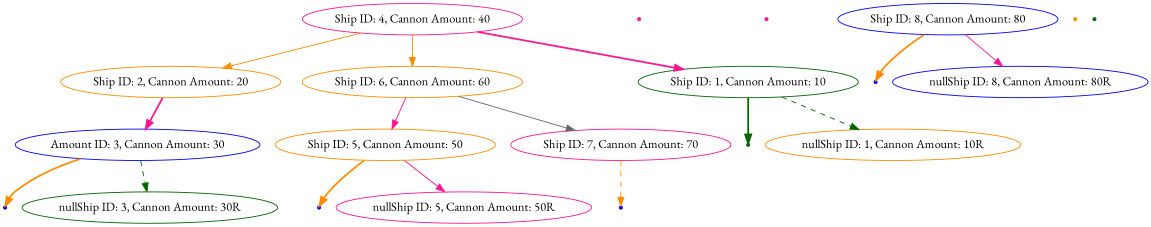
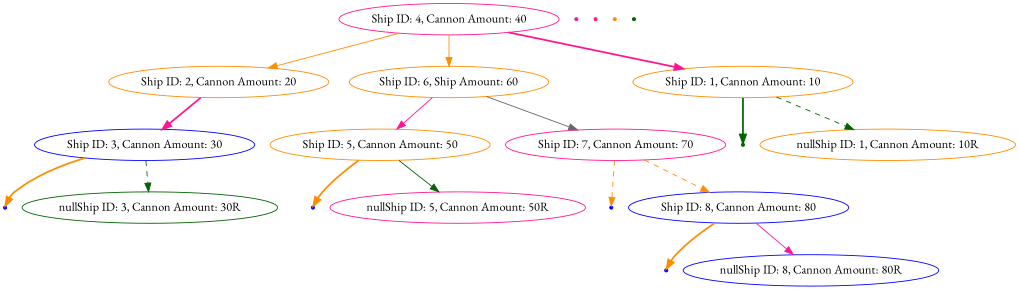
node "Ship ID: 6, Cannon Amount: 60": label "Ship ID: 6, Cannon Amount: 60" -> "Ship ID: 6, Ship Amount: 60"
node "Ship ID: 1, Cannon Amount: 10": color darkgreen -> darkorange
node "Amount ID: 3, Cannon Amount: 30": label "Amount ID: 3, Cannon Amount: 30" -> "Ship ID: 3, Cannon Amount: 30"
edge "Ship ID: 5, Cannon Amount: 50" -> "nullShip ID: 5, Cannon Amount: 50R": color deeppink -> darkgreen
edge "Ship ID: 7, Cannon Amount: 70" -> "Ship ID: 8, Cannon Amount: 80": added
